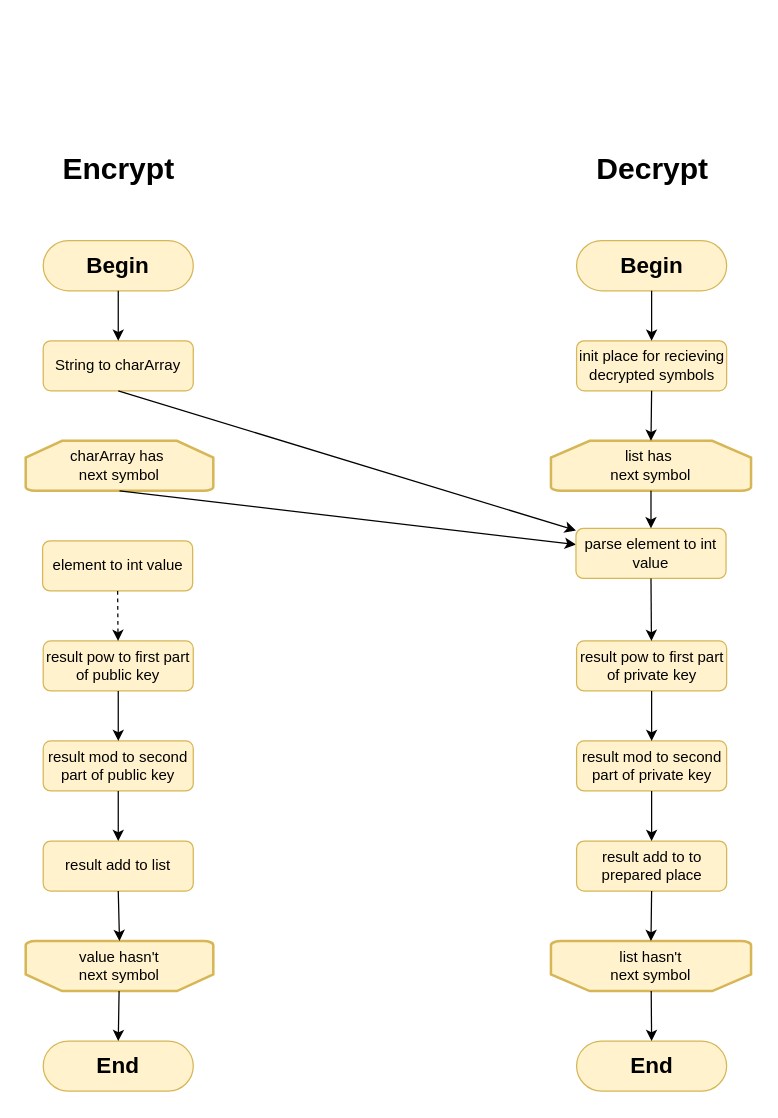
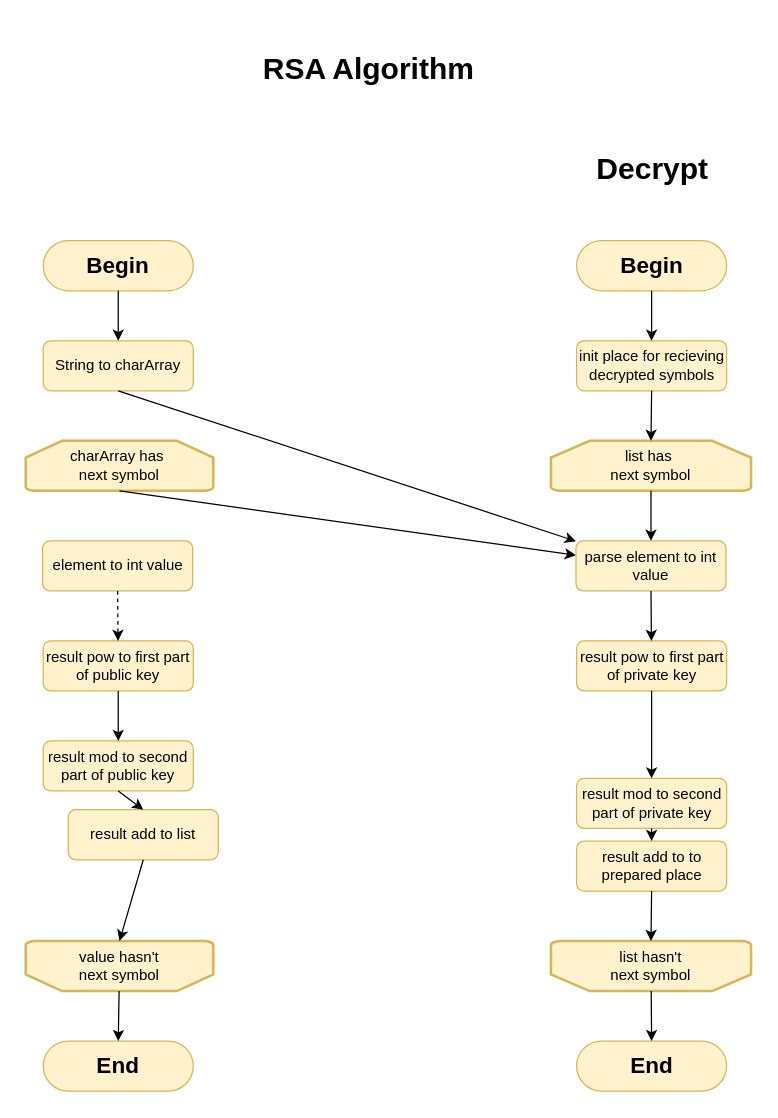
node "RSA Algorithm": added
node "Encrypt": removed
node "parse element to int value": moved (651, 553) -> (651, 566)
node "result mod to second part of private key": moved (651, 766) -> (651, 803)
node "result add to list": moved (118, 866) -> (143, 834)
